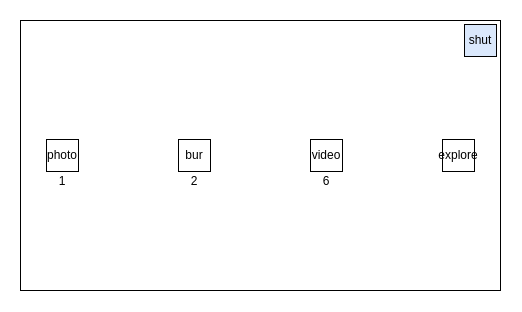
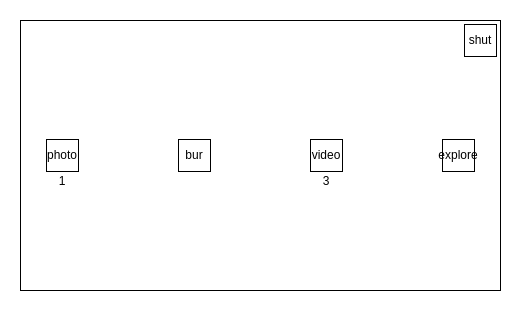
node "shut": fillcolor #dae8fc -> #ffffff
node "2": removed
node "6": label "6" -> "3"
